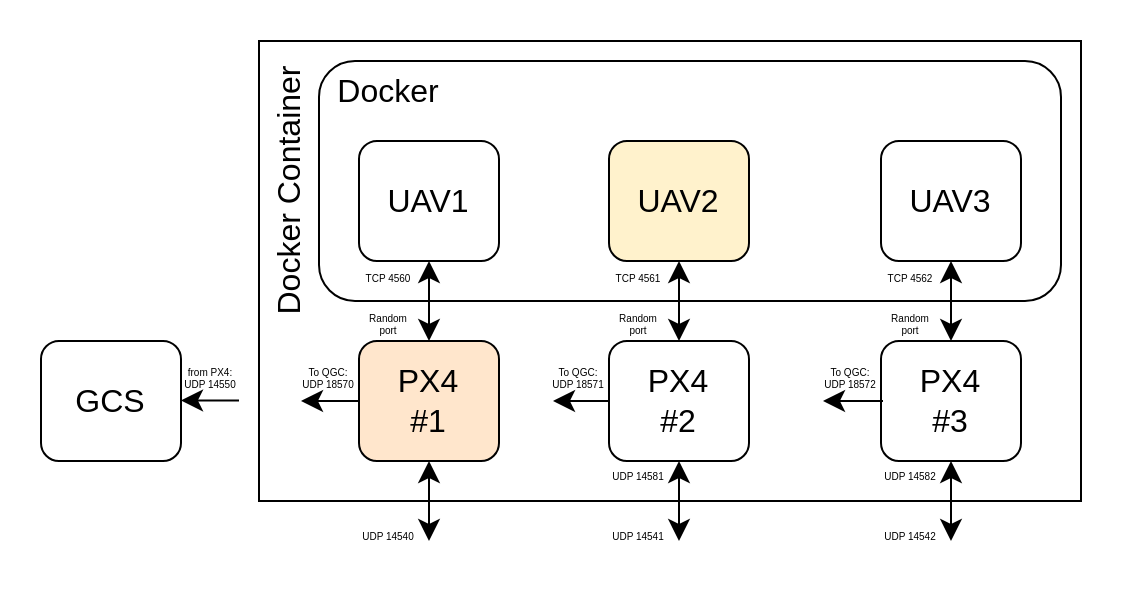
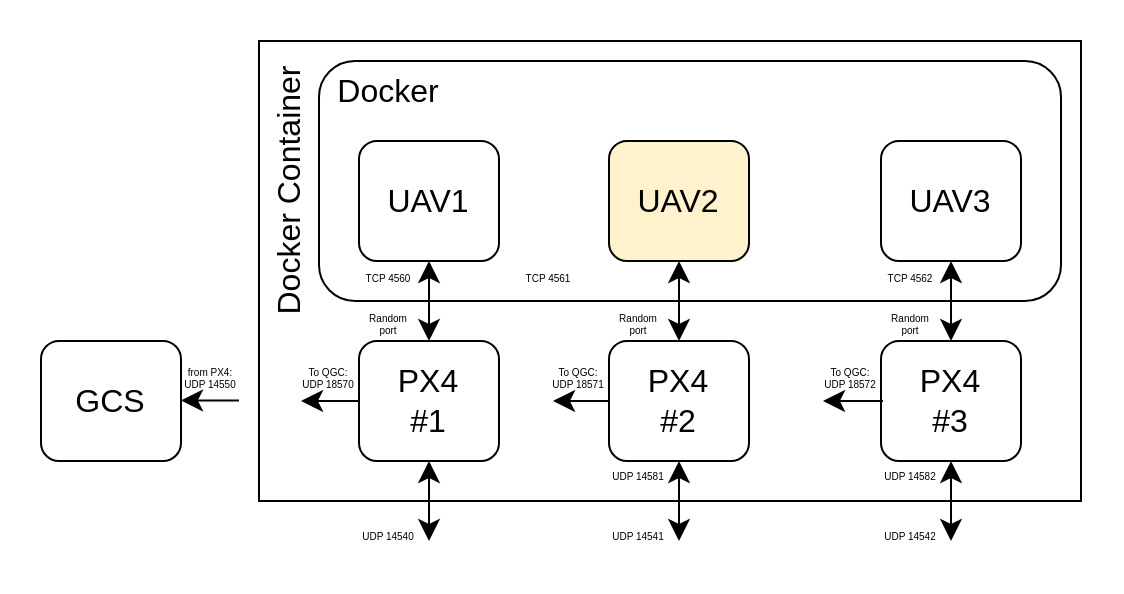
node "TCP 4561": moved (639, 276) -> (549, 276)
node "PX4 #1": fillcolor #ffe6cc -> #ffffff
